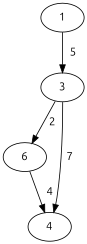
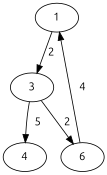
edge "1" -> "3": label "   5" -> " 2"
edge "3" -> "4": label "  7" -> "   5"
edge "6" -> "4": now "6" -> "1"
